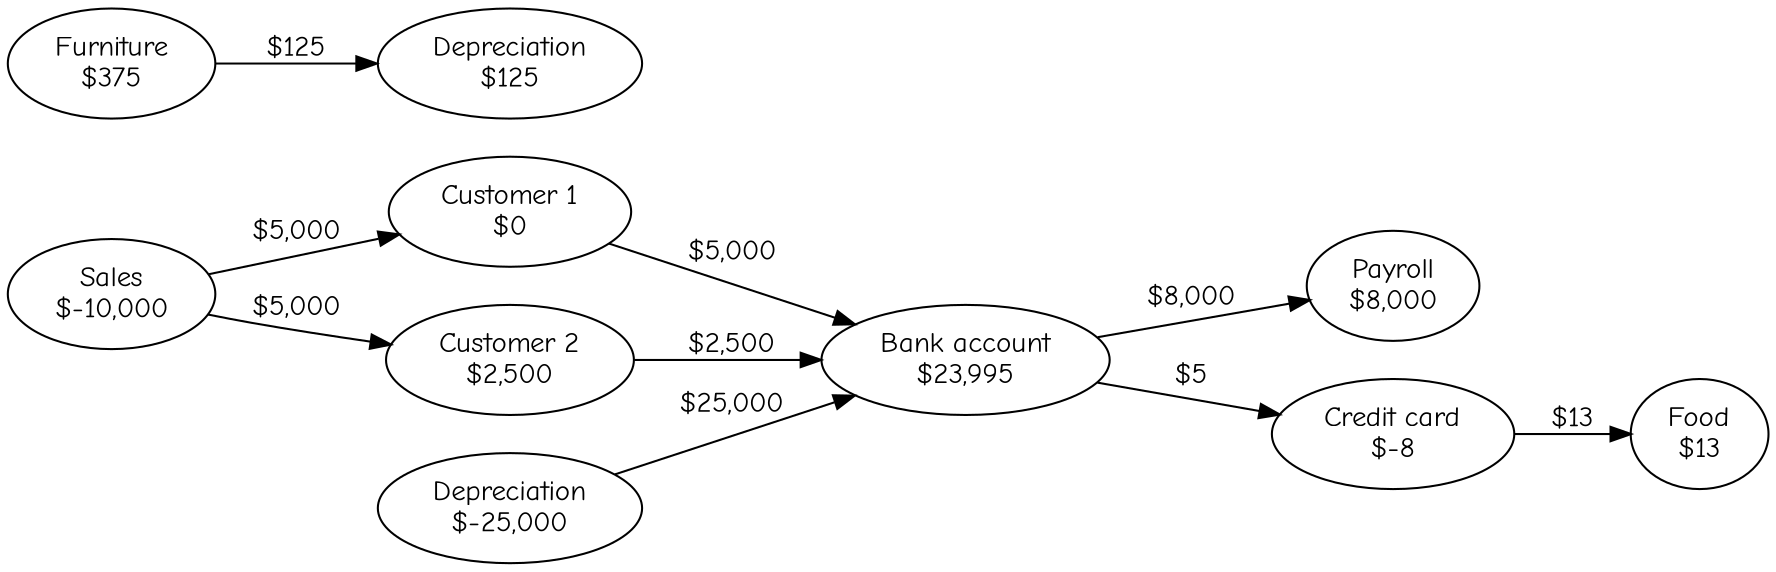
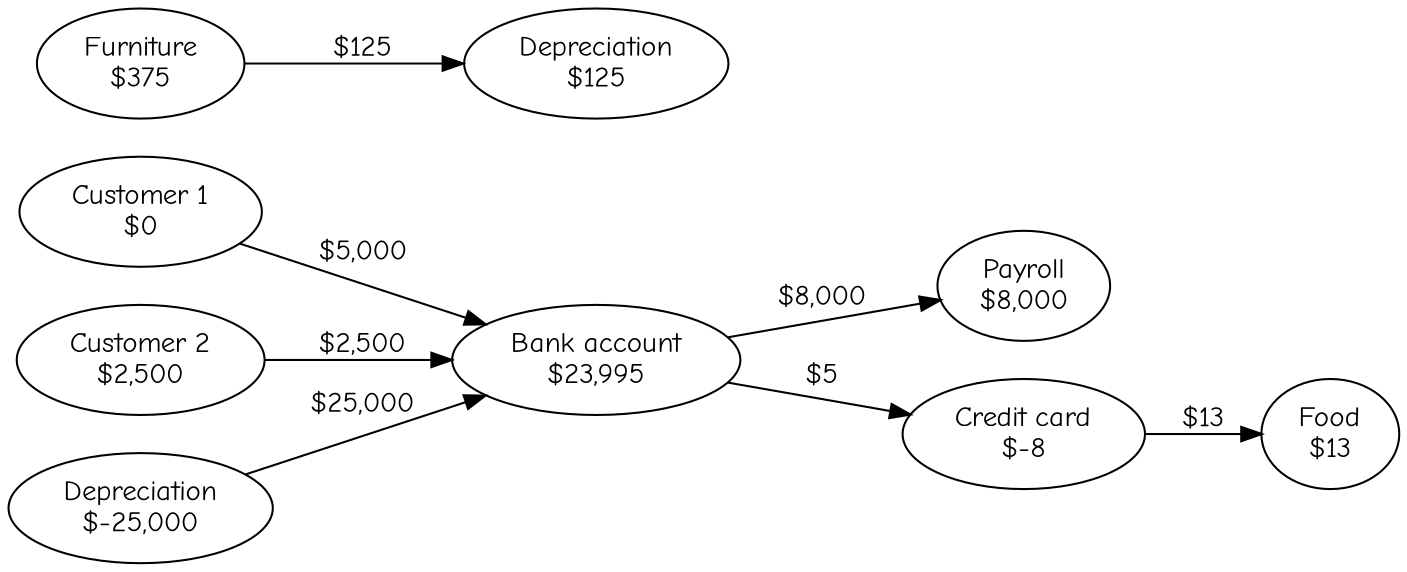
node "Sales $-10,000": removed
